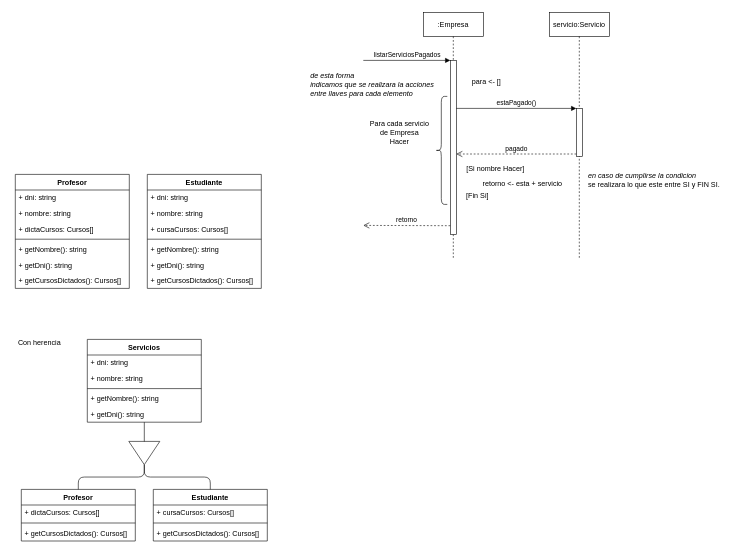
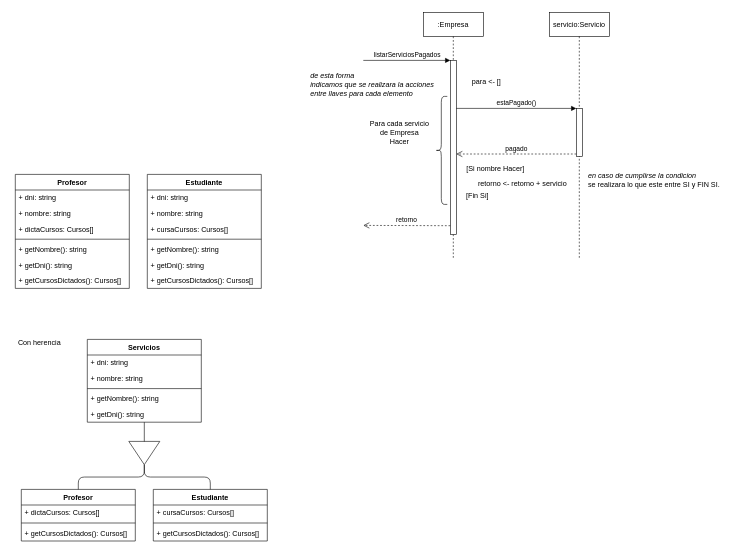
node "retorno <- esta + servicio": label "retorno <- esta + servicio" -> "retorno <- retorno + servicio"
